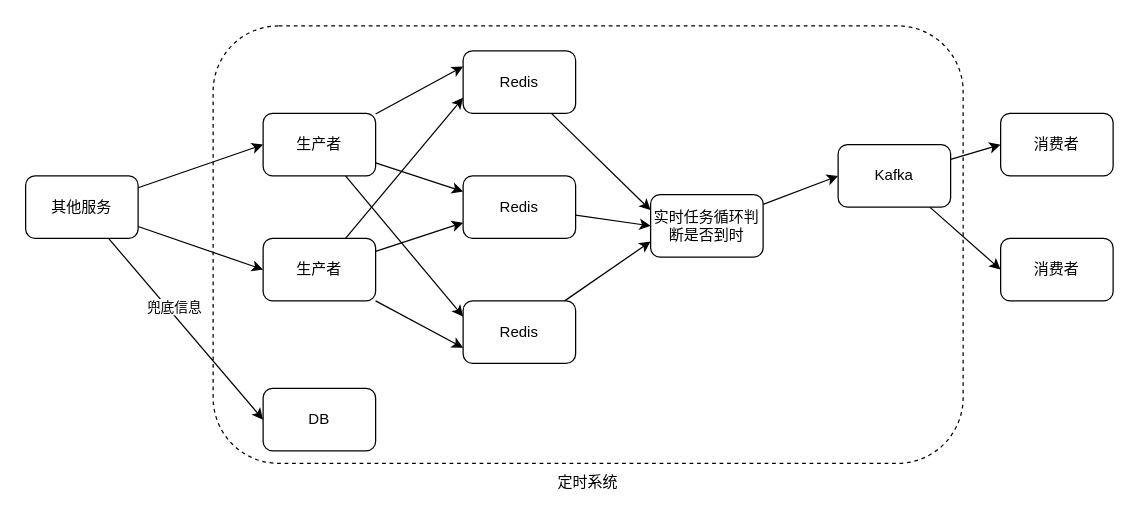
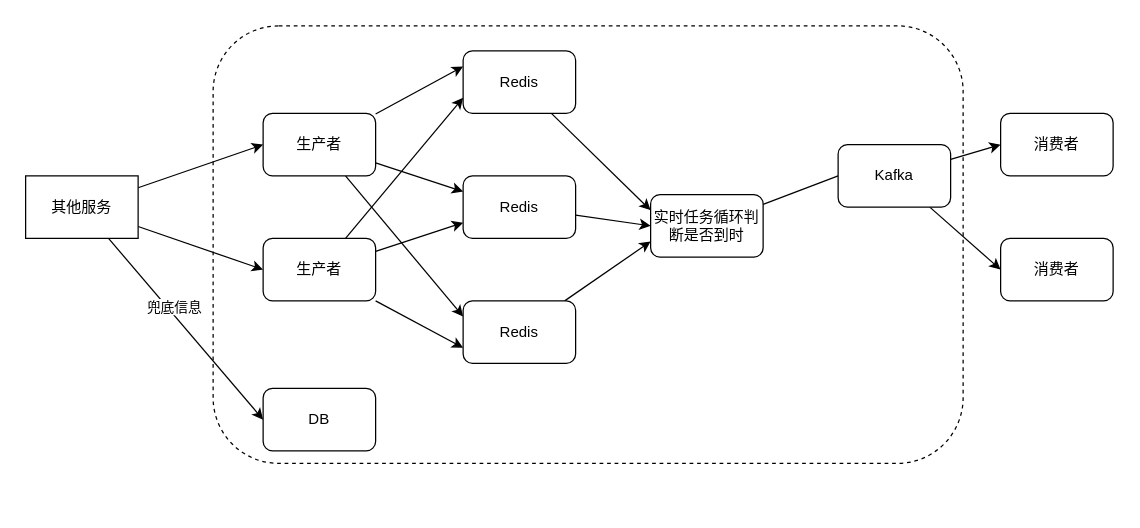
edge "实时任务循环判断是否到时" -> "Kafka": arrowhead classic -> none
node "其他服务": shape rounded rectangle -> rectangle
node "定时系统": removed
